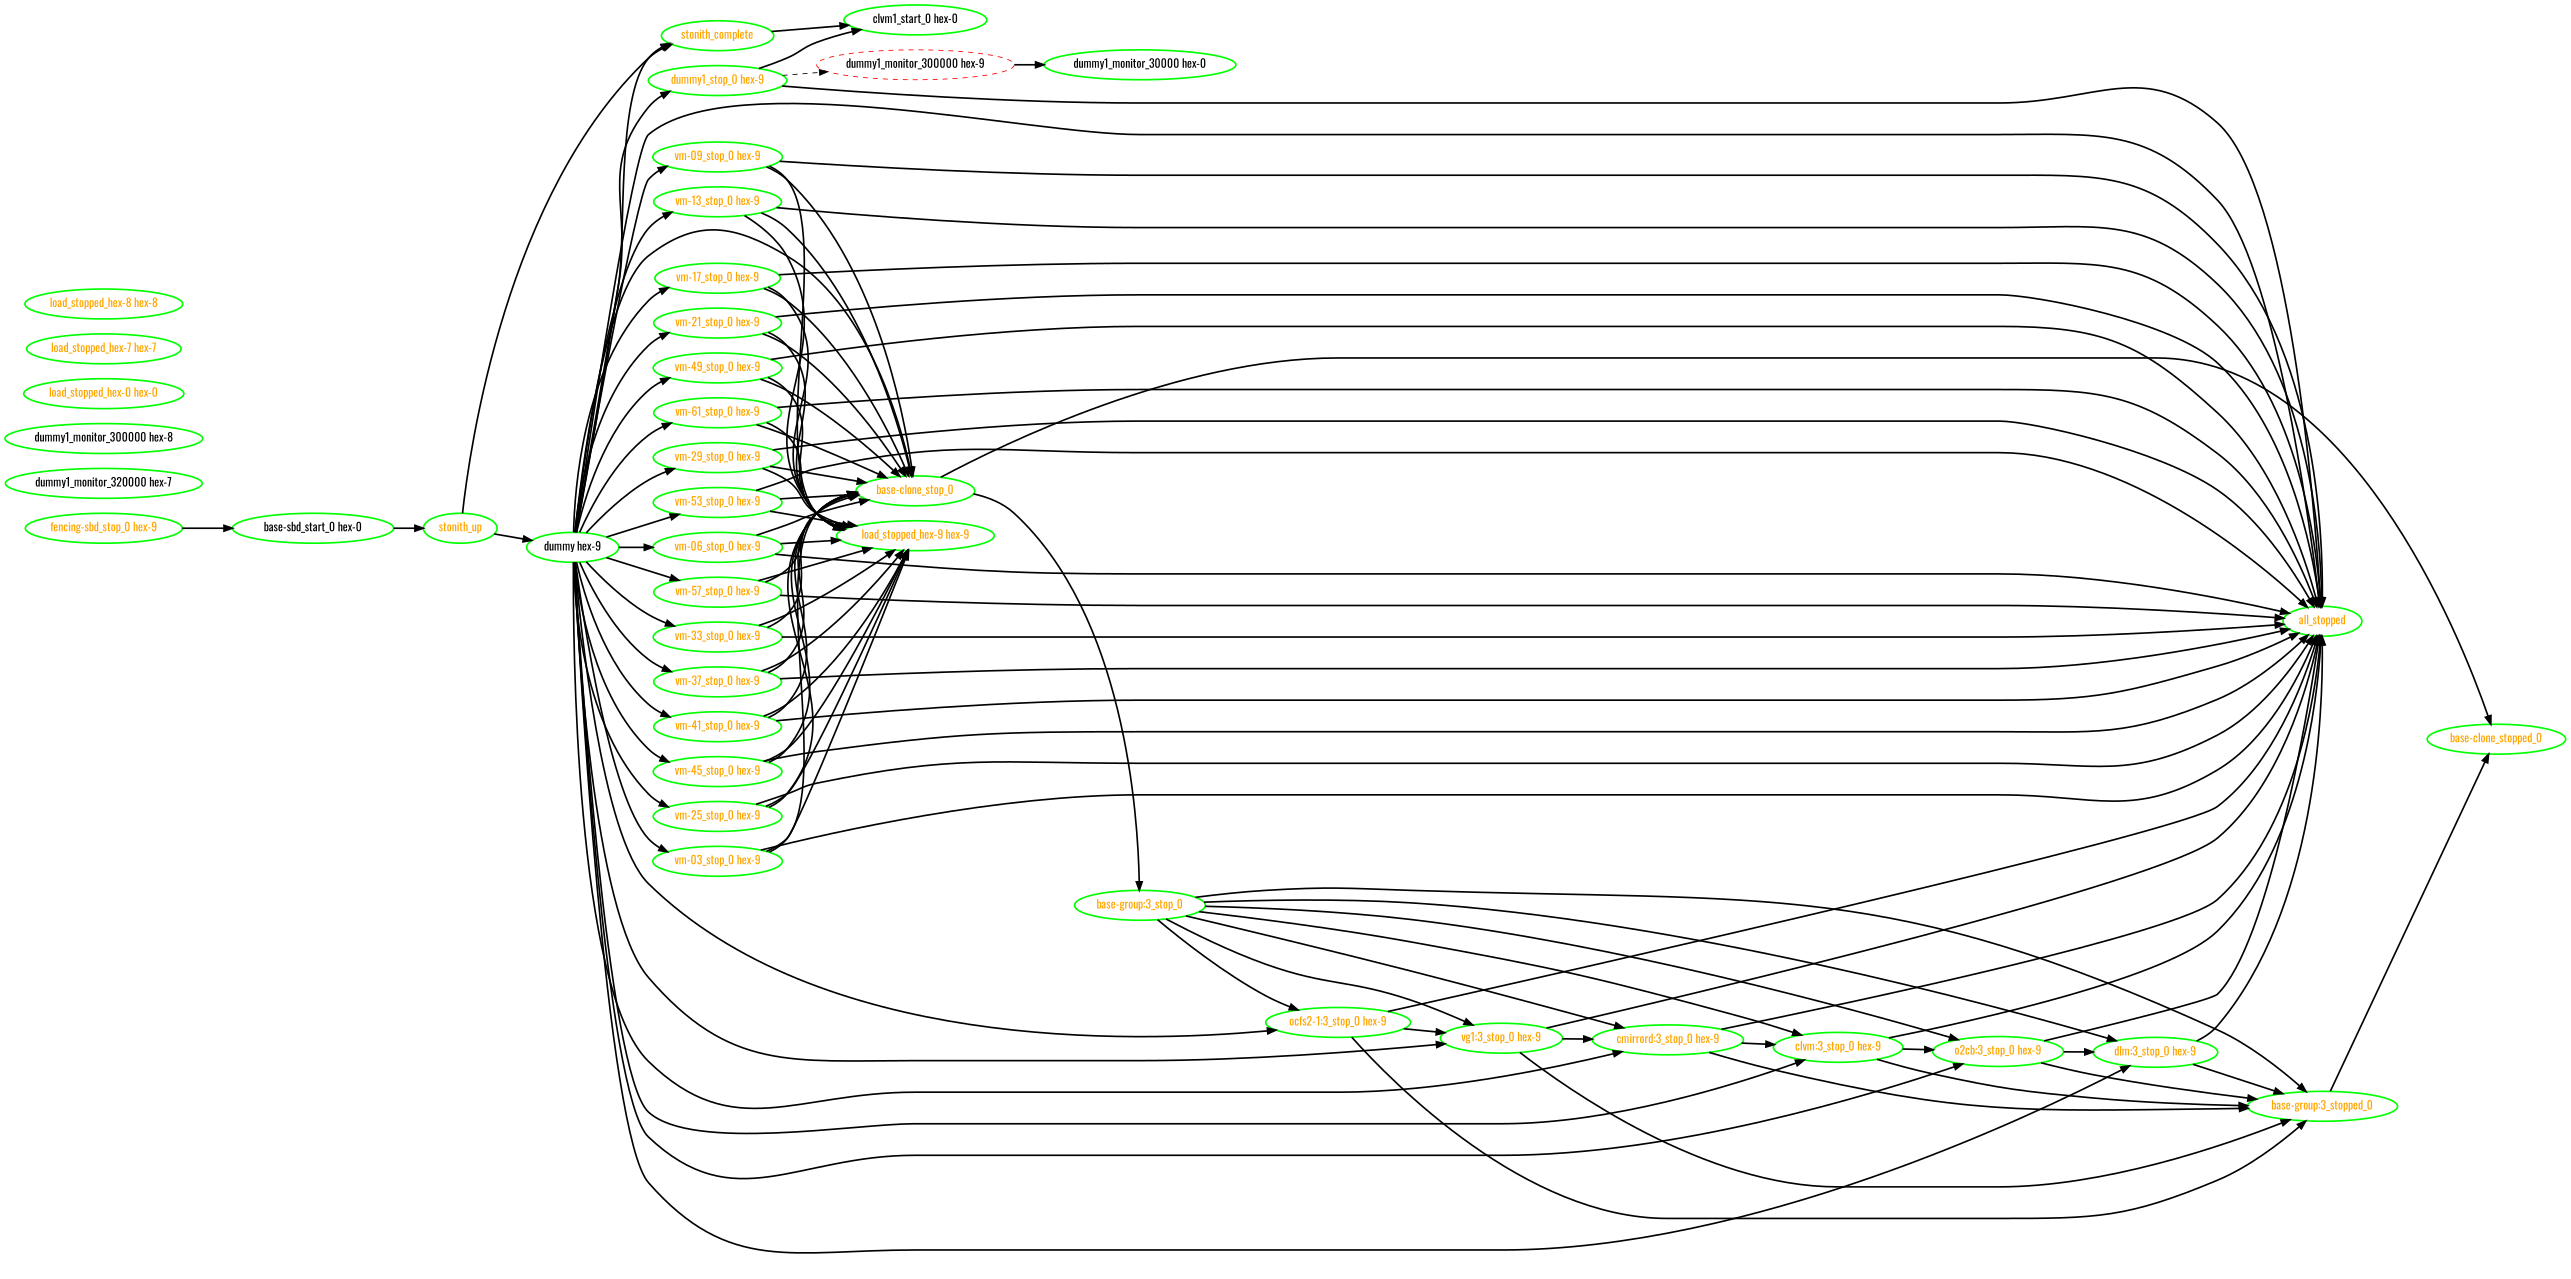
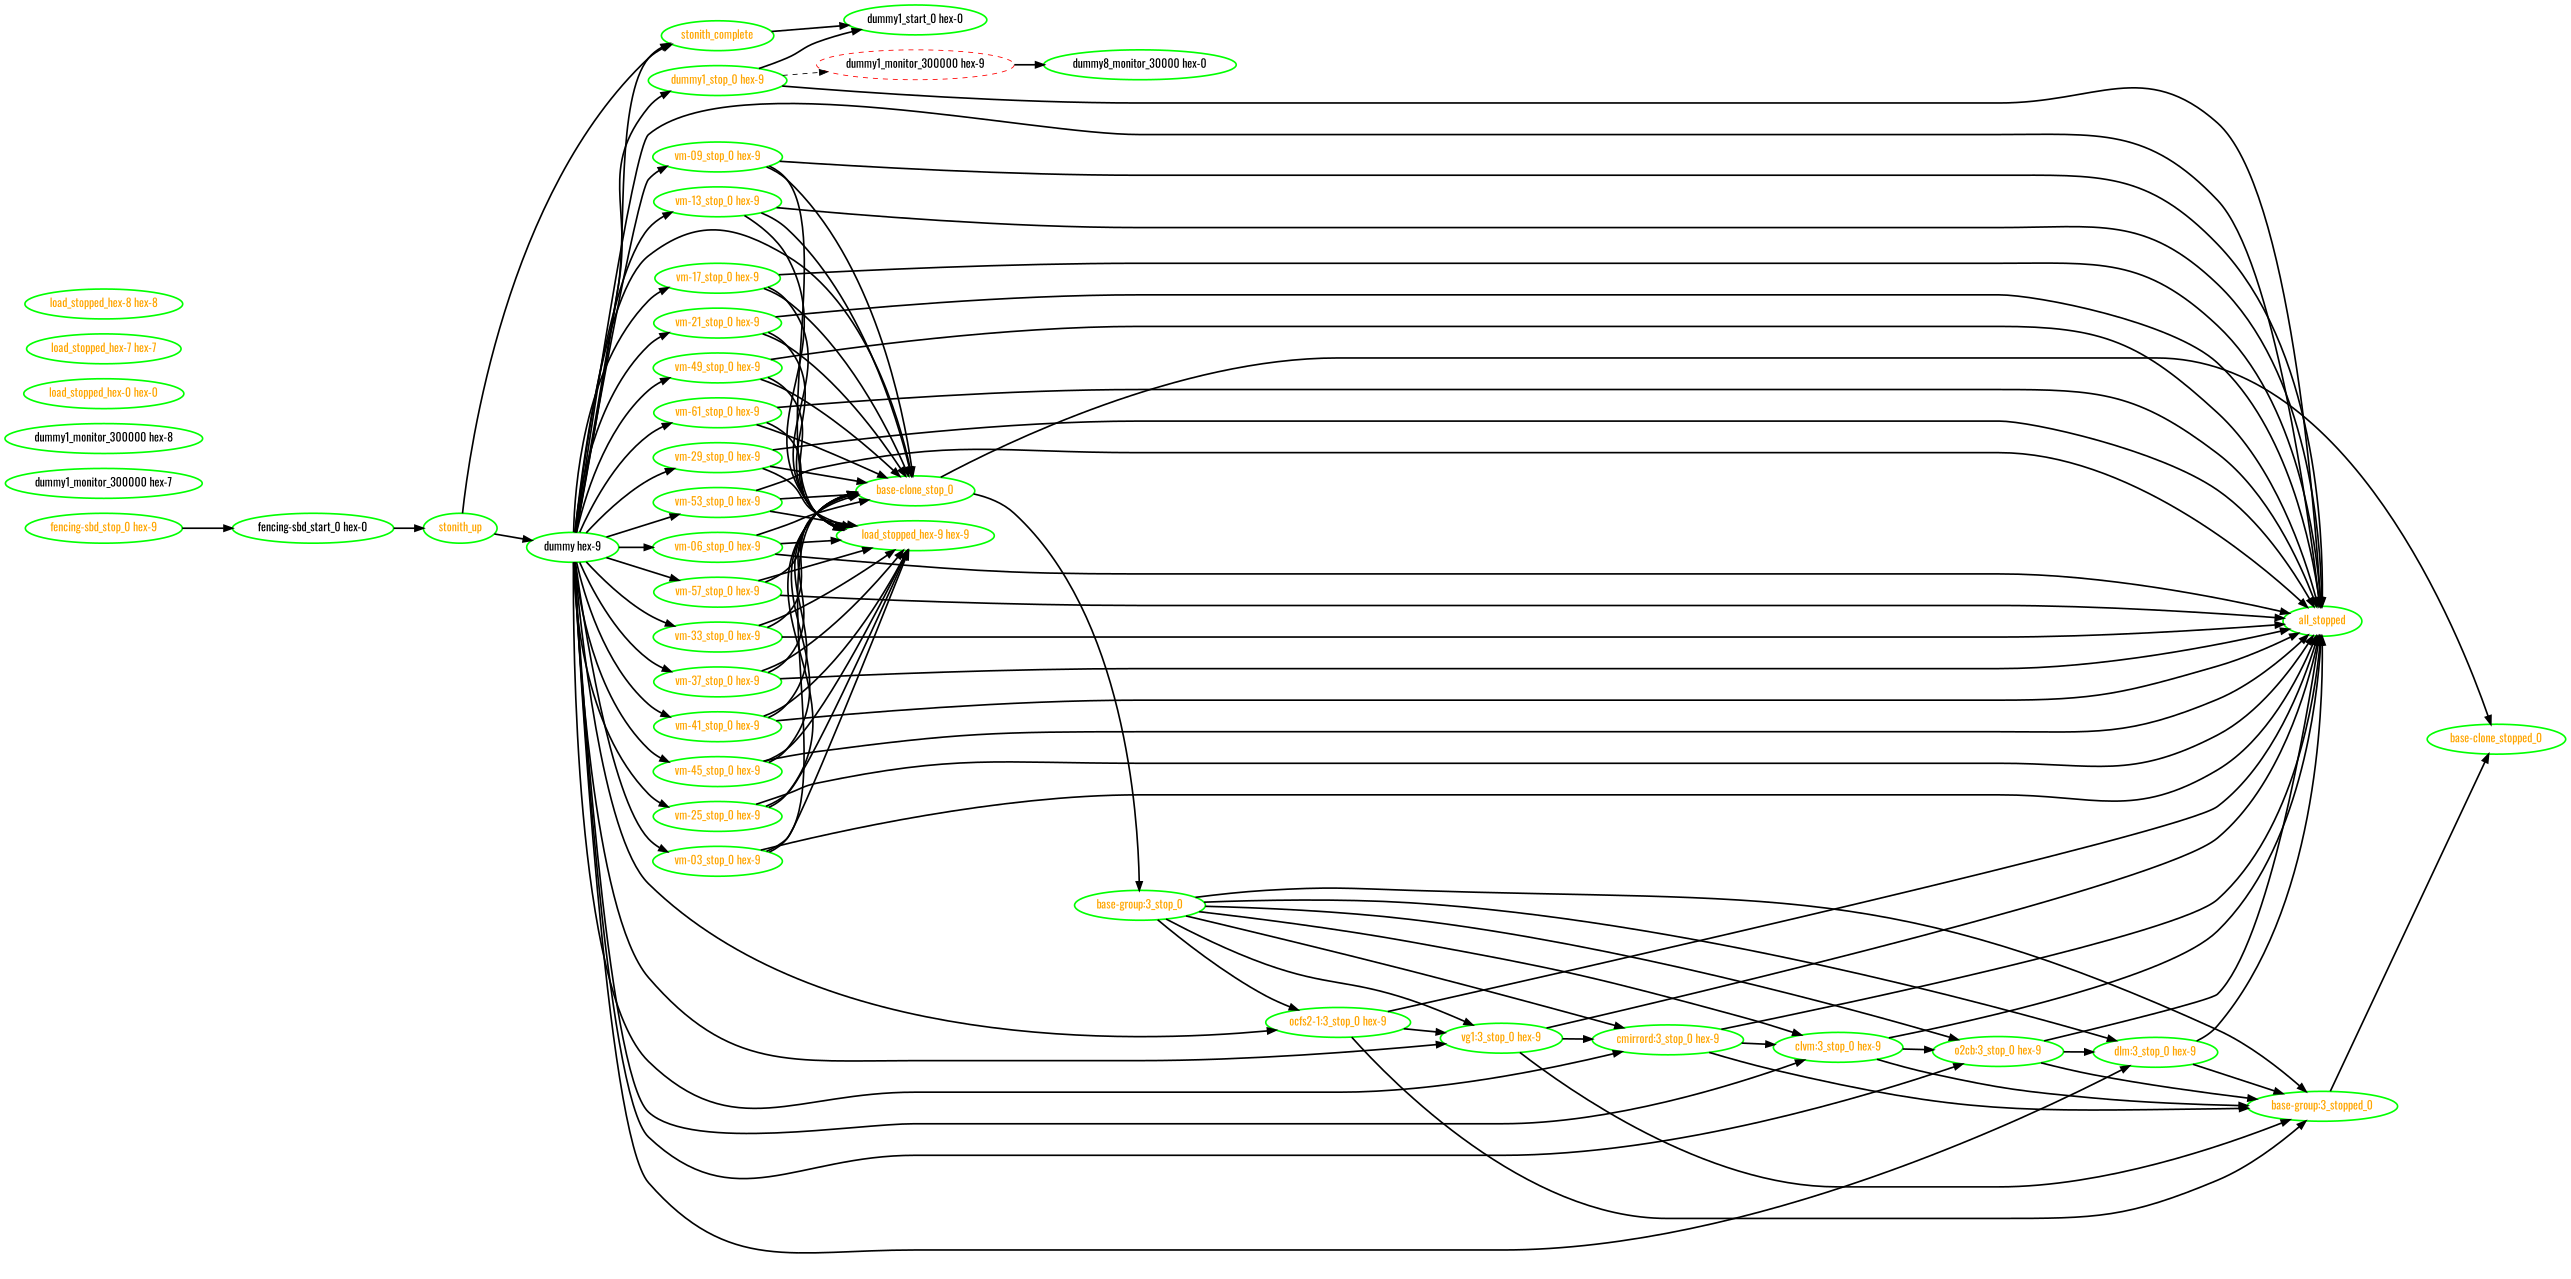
node "clvm1_start_0 hex-0": label "clvm1_start_0 hex-0" -> "dummy1_start_0 hex-0"
node "dummy1_monitor_30000 hex-0": label "dummy1_monitor_30000 hex-0" -> "dummy8_monitor_30000 hex-0"
node "dummy1_monitor_320000 hex-7": label "dummy1_monitor_320000 hex-7" -> "dummy1_monitor_300000 hex-7"
node "base-sbd_start_0 hex-0": label "base-sbd_start_0 hex-0" -> "fencing-sbd_start_0 hex-0"
